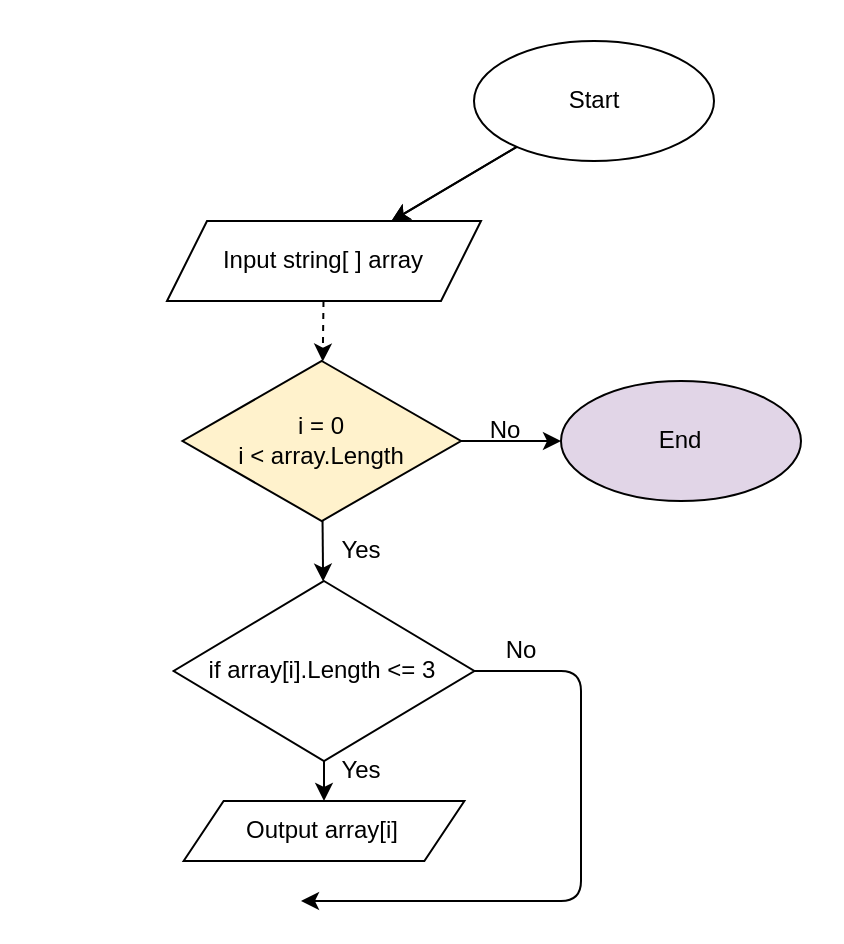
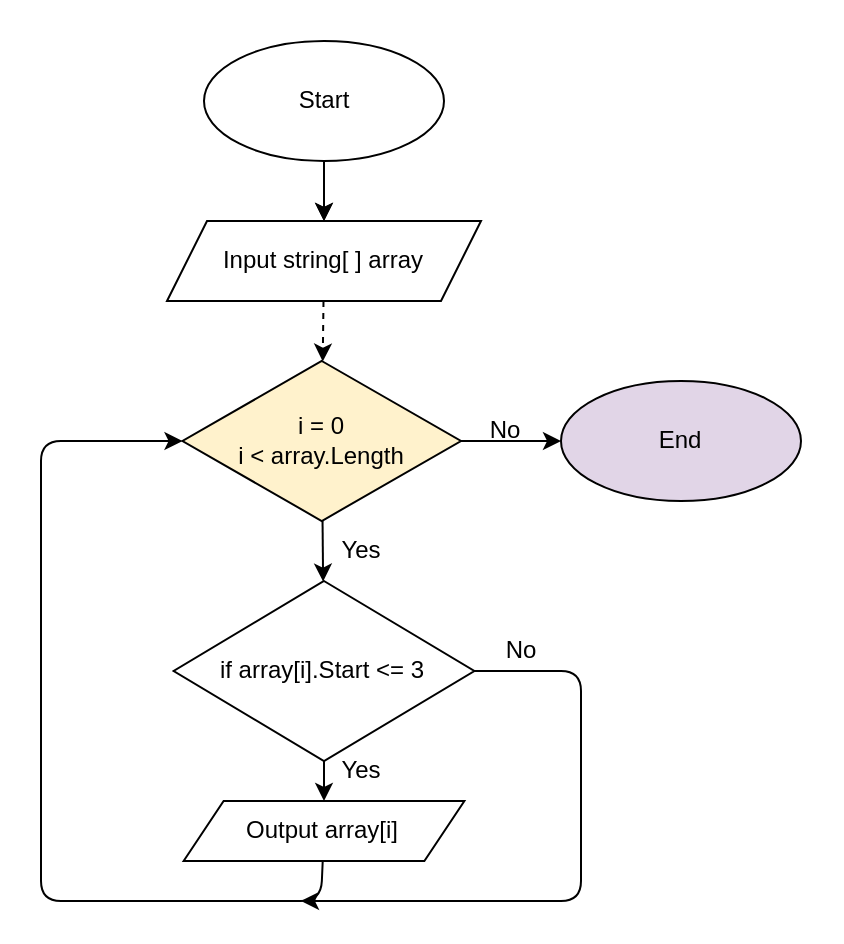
node "Start": moved (594, 101) -> (324, 101)
node "if array[i].Length <= 3": label "if array[i].Length <= 3" -> "if array[i].Start <= 3"
edge "Output array[i]" -> "i = 0 i < array.Length": added
